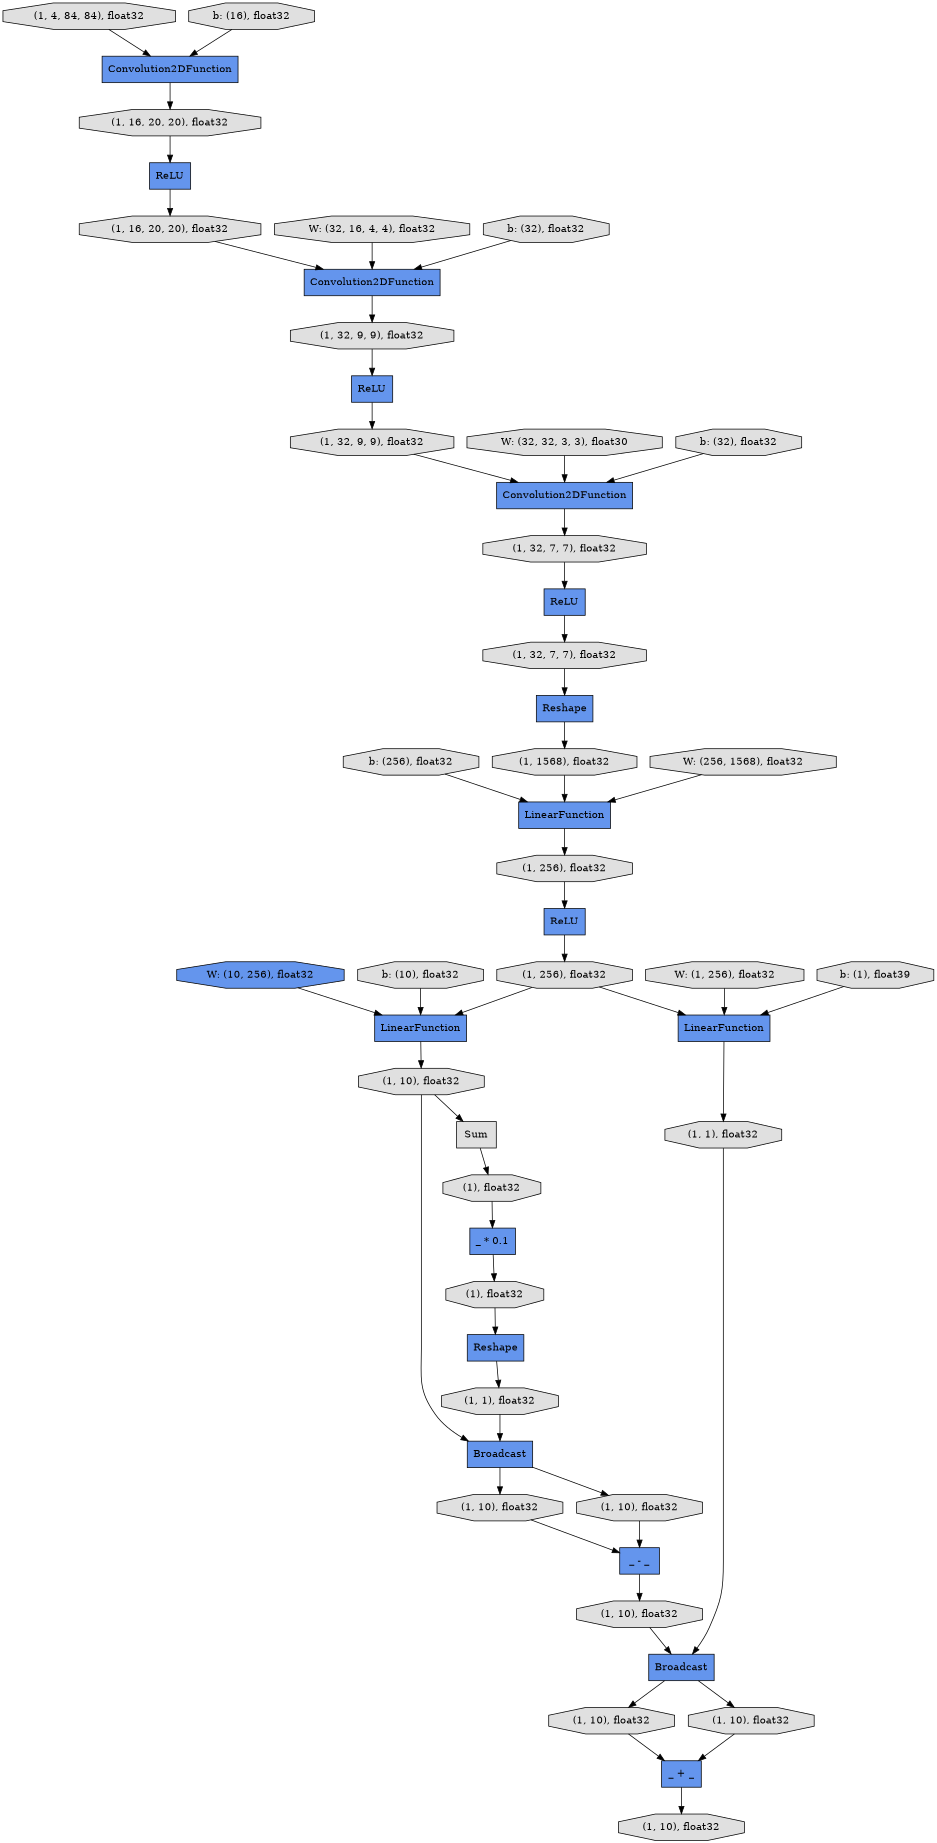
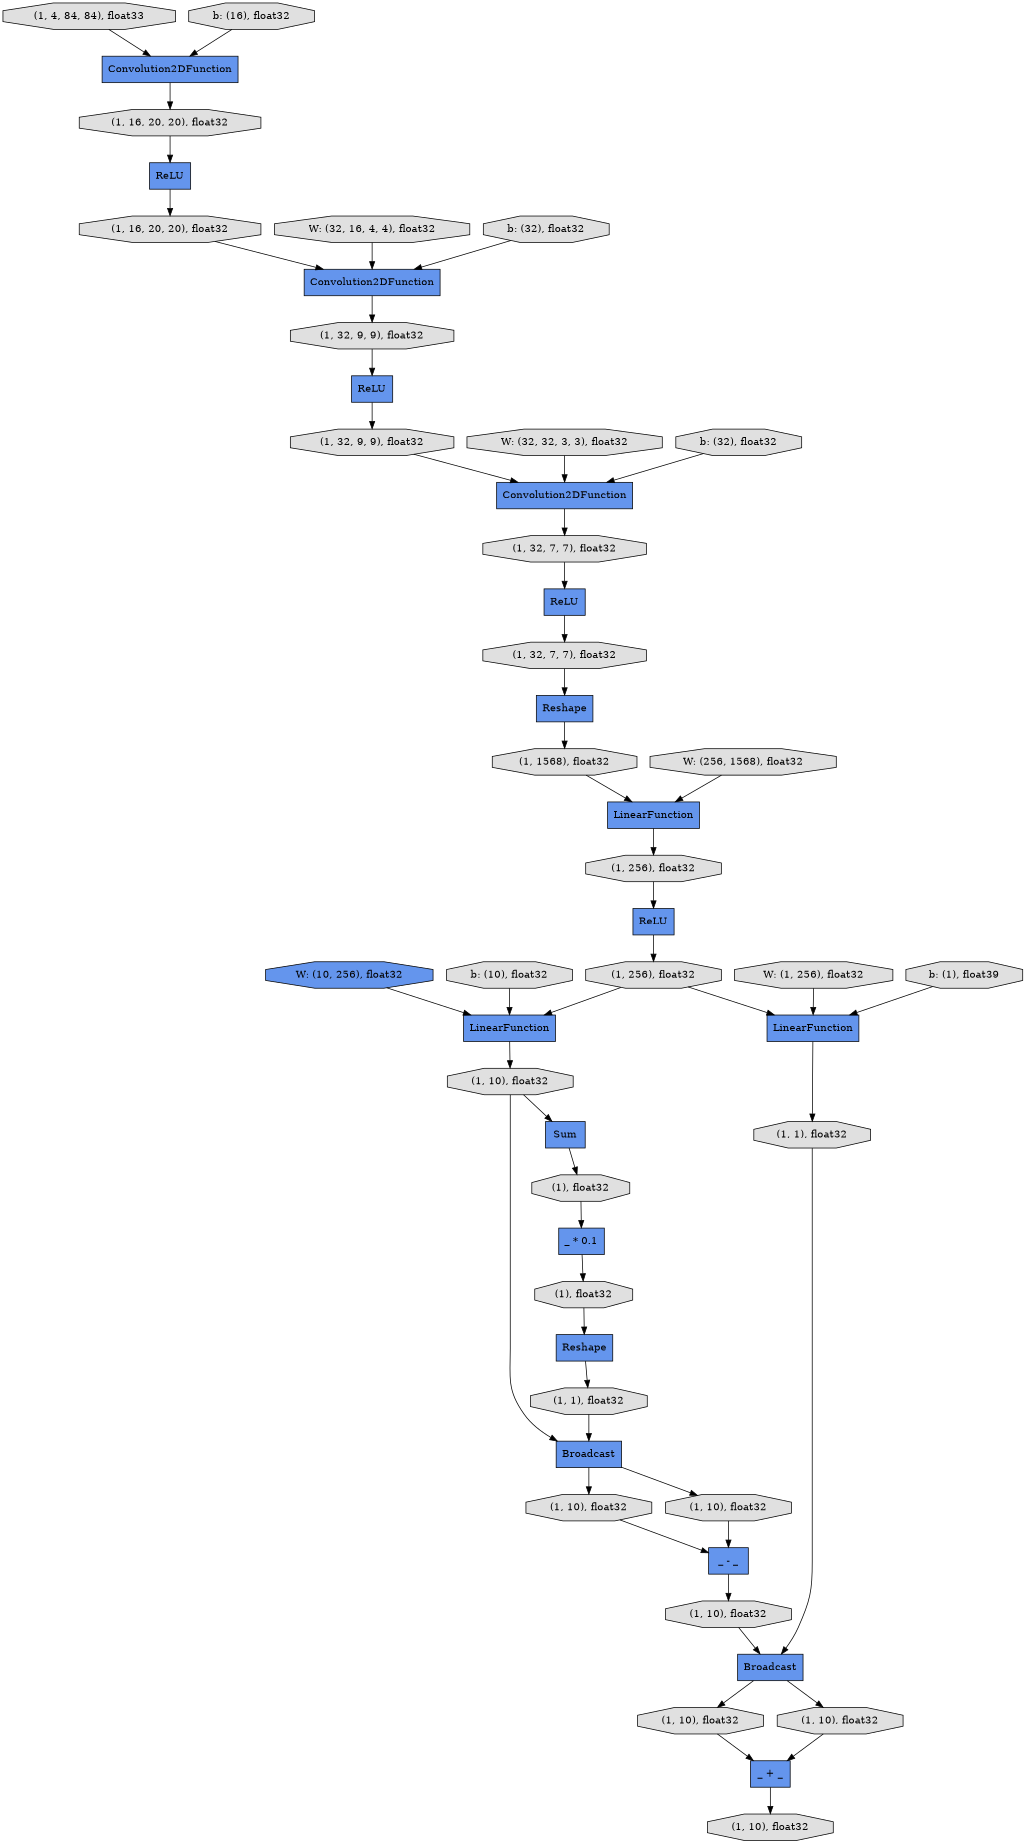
node "(1, 4, 84, 84), float32": label "(1, 4, 84, 84), float32" -> "(1, 4, 84, 84), float33"
node "W: (32, 32, 3, 3), float30": label "W: (32, 32, 3, 3), float30" -> "W: (32, 32, 3, 3), float32"
node "b: (256), float32": removed
node "Sum": fillcolor #e0e0e0 -> #6495ed
